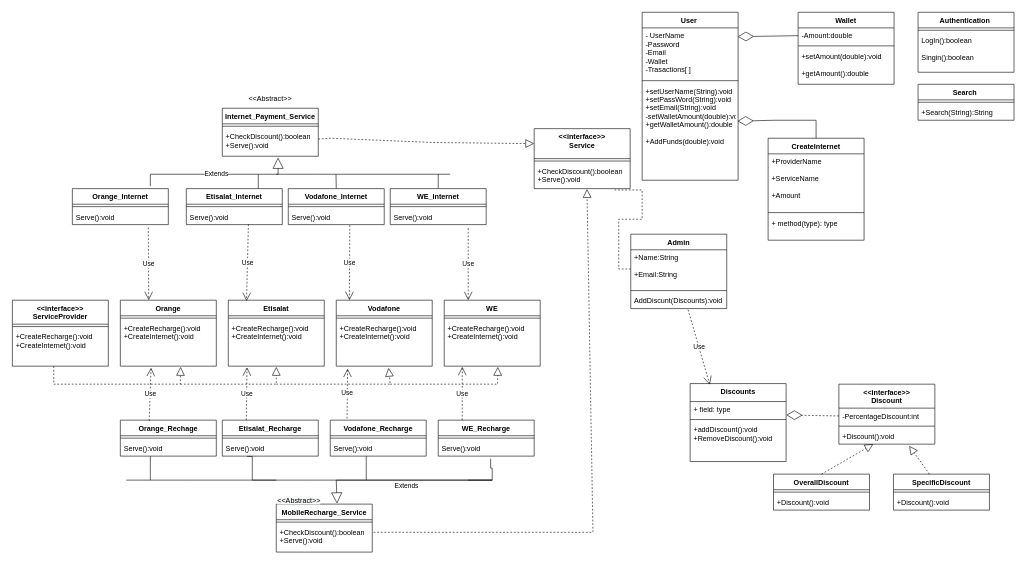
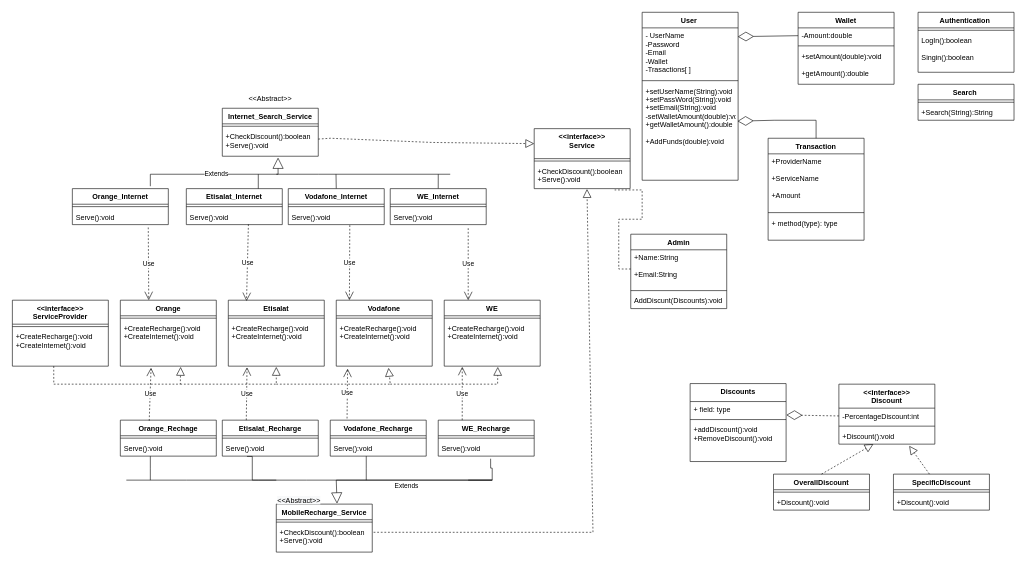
node "Internet_Payment_Service": label "Internet_Payment_Service" -> "Internet_Search_Service"
node "CreateInternet": label "CreateInternet" -> "Transaction"
edge "AddDiscunt(Discounts):void" -> "Discounts": removed, label "Use"
